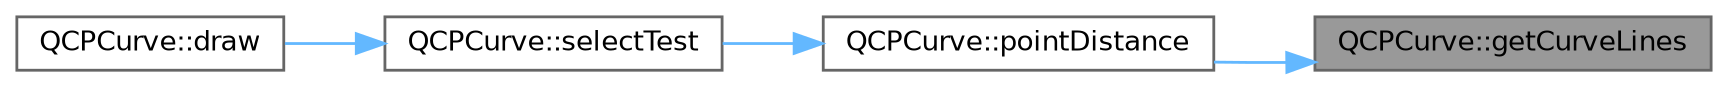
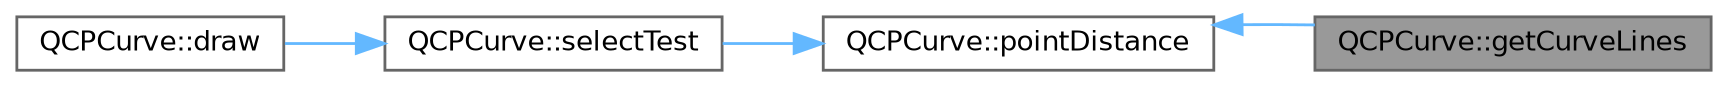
edge "QCPCurve::pointDistance" -> "QCPCurve::getCurveLines": reversed
